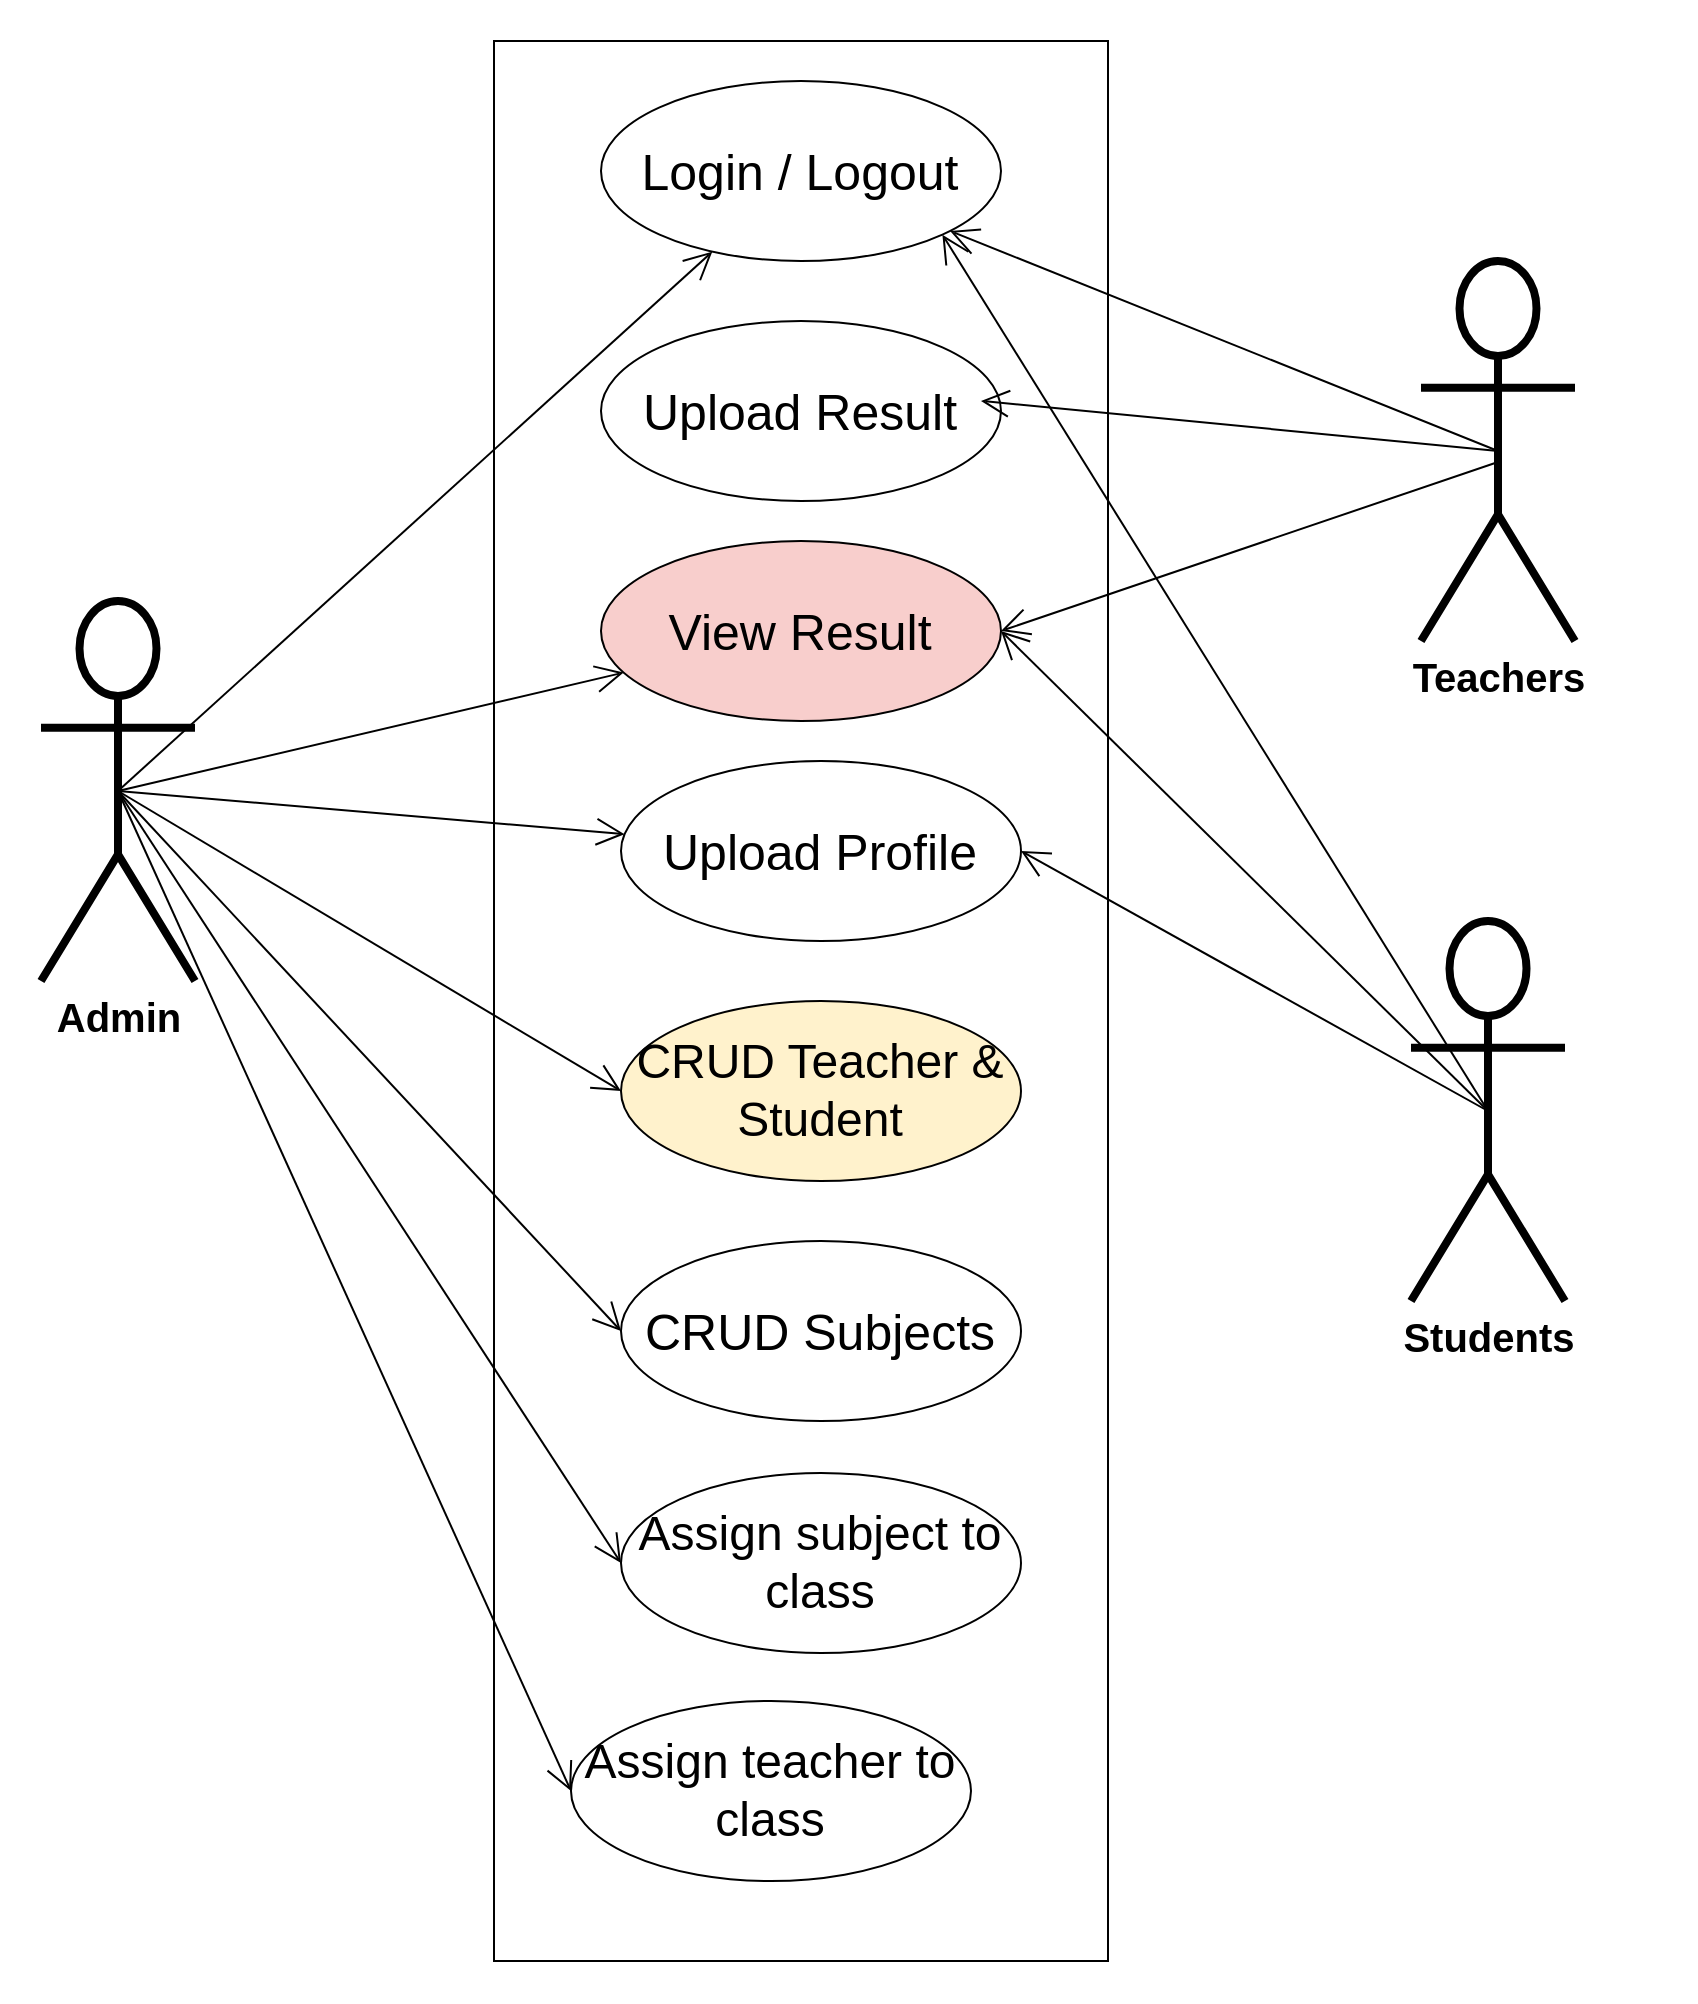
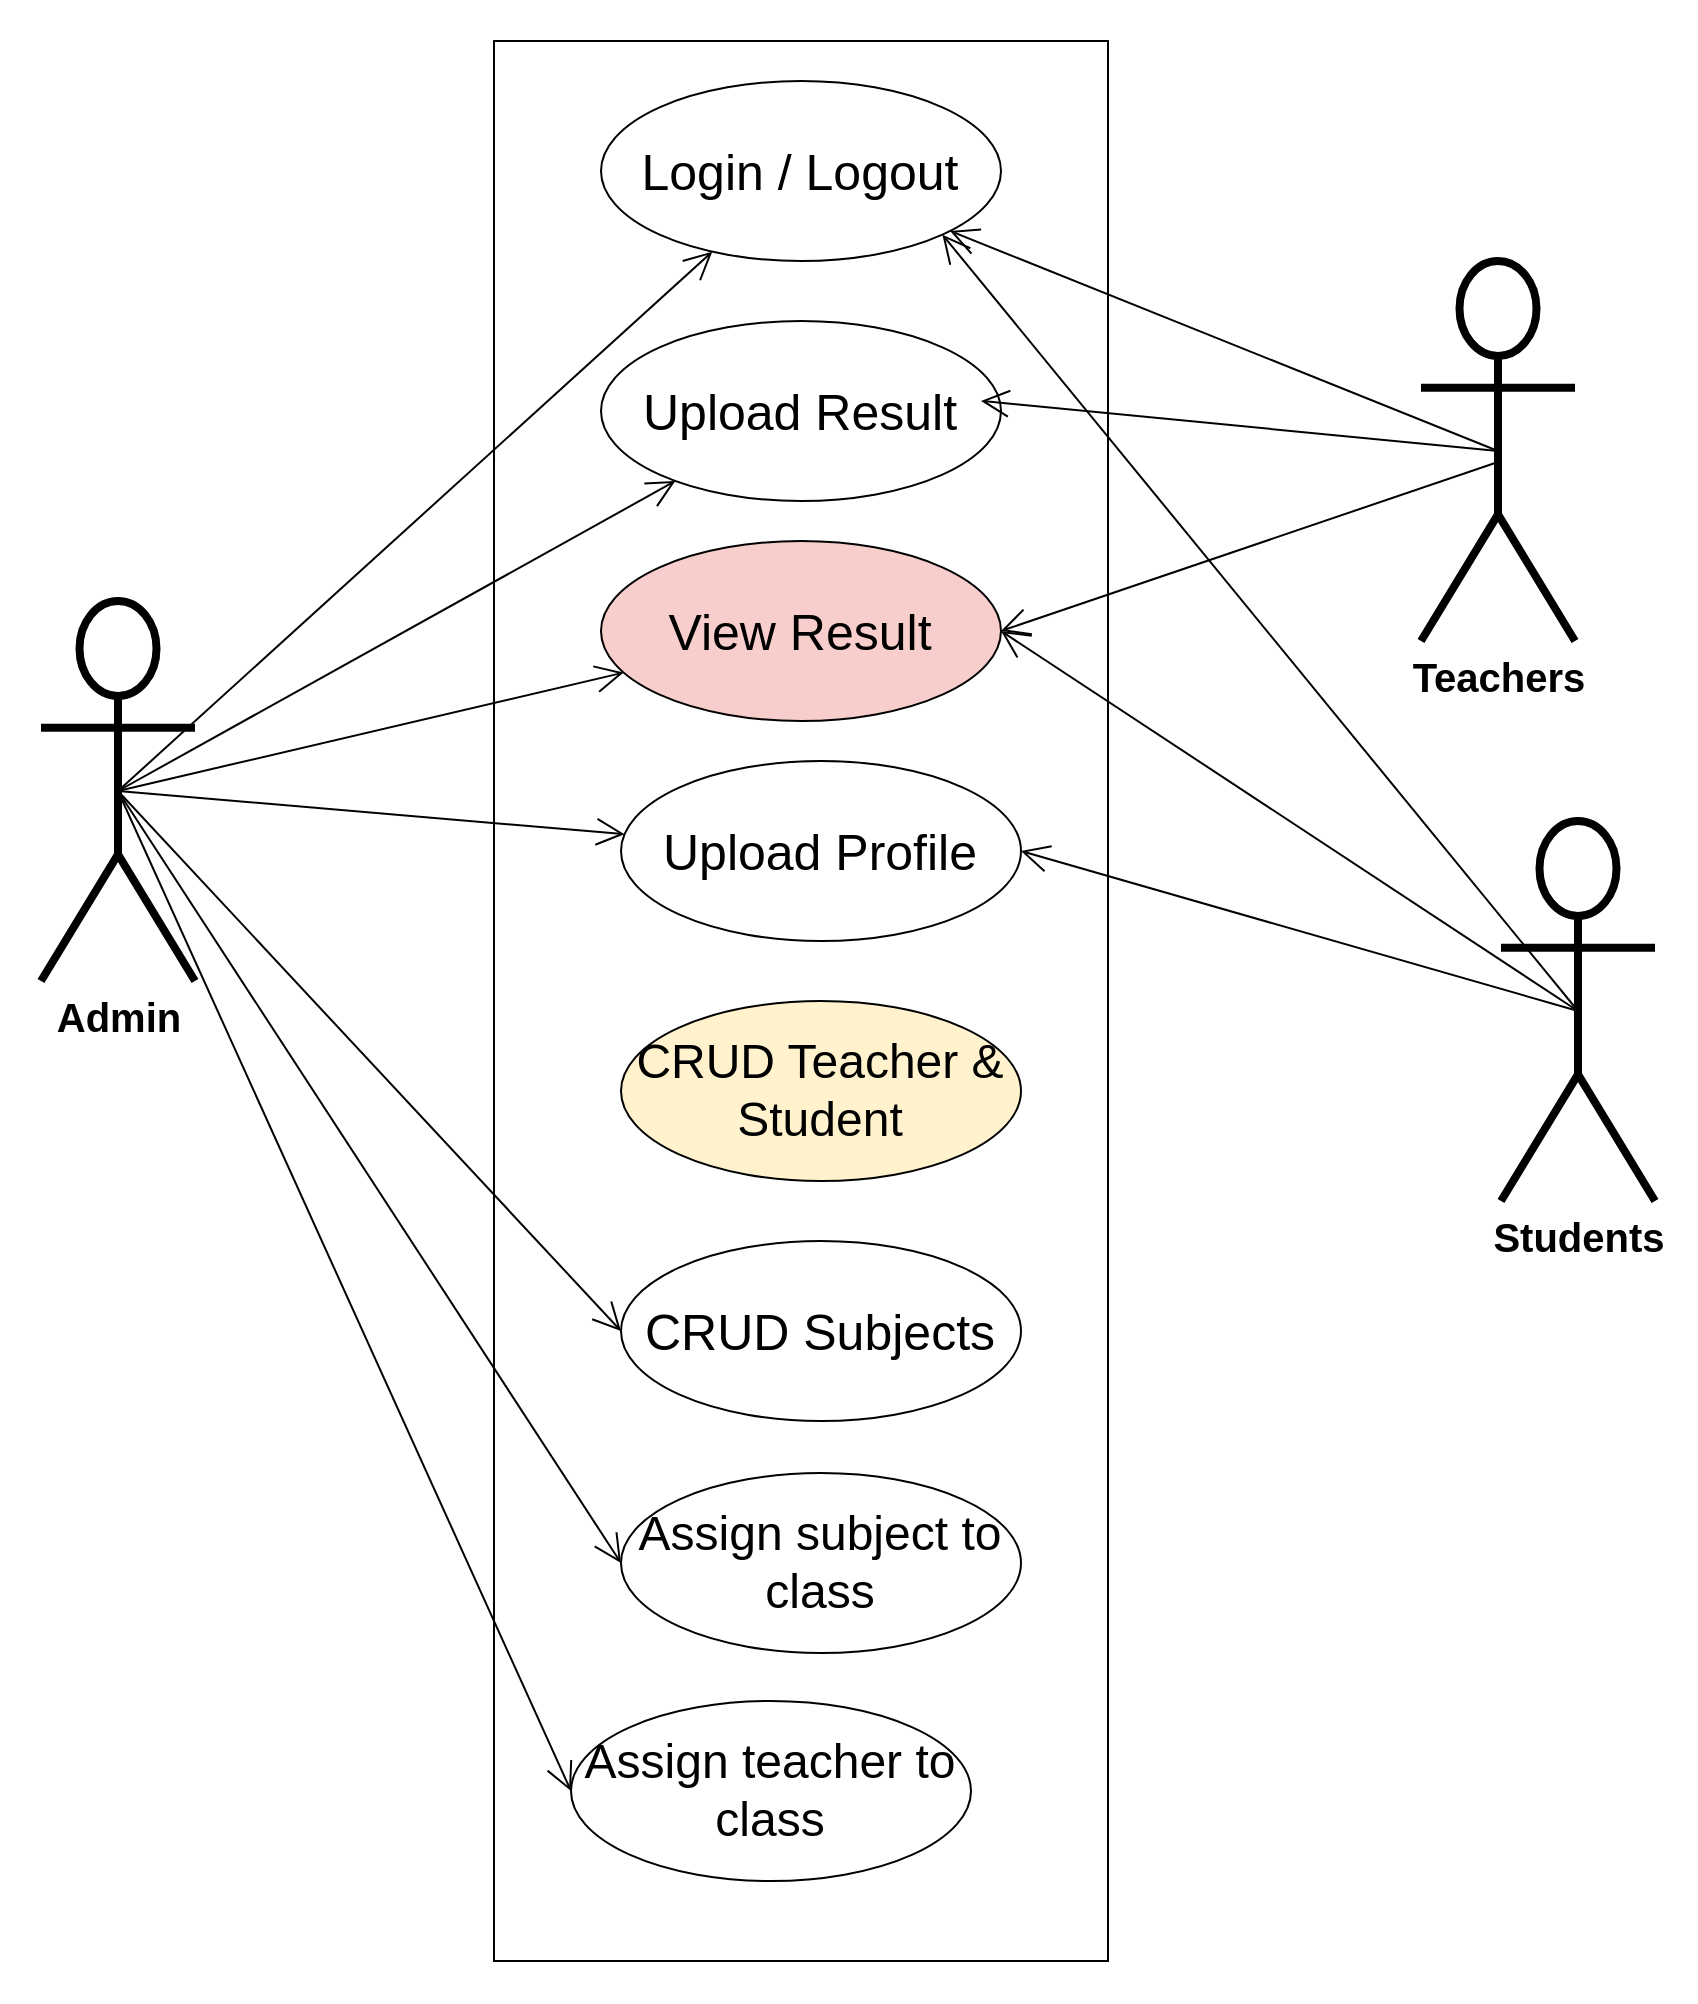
edge "Admin" -> "CRUD Teacher & Student": now "Admin" -> "Upload Result"
node "Students": moved (1488, 1111) -> (1578, 1011)
